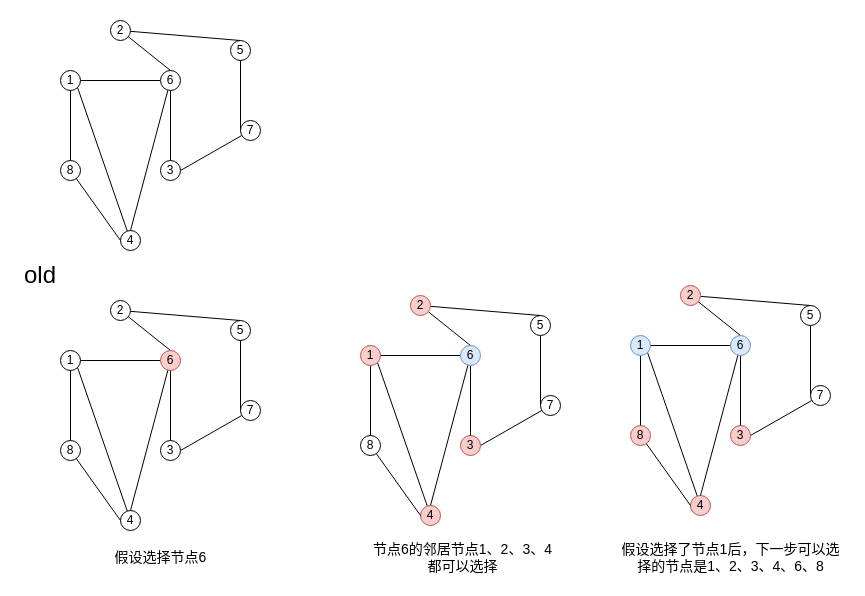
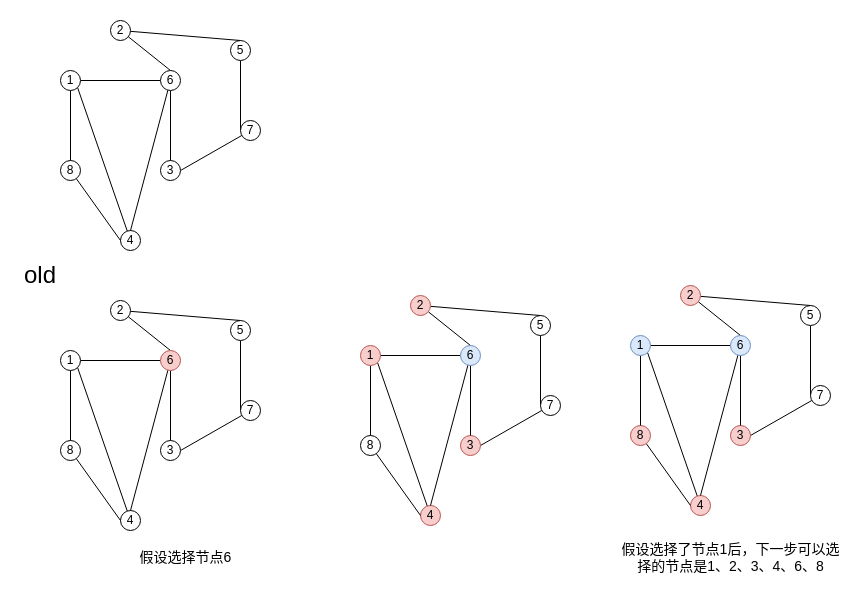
node "假设选择节点6": moved (161, 558) -> (186, 558)
node "节点6的邻居节点1、2、3、4都可以选择": removed
